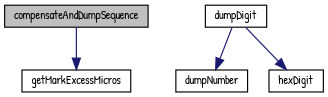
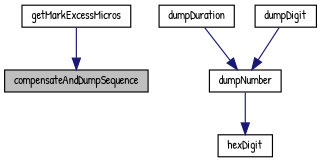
node "dumpDuration": added
edge "compensateAndDumpSequence" -> "getMarkExcessMicros": reversed
edge "dumpDigit" -> "hexDigit": now "dumpNumber" -> "hexDigit"
